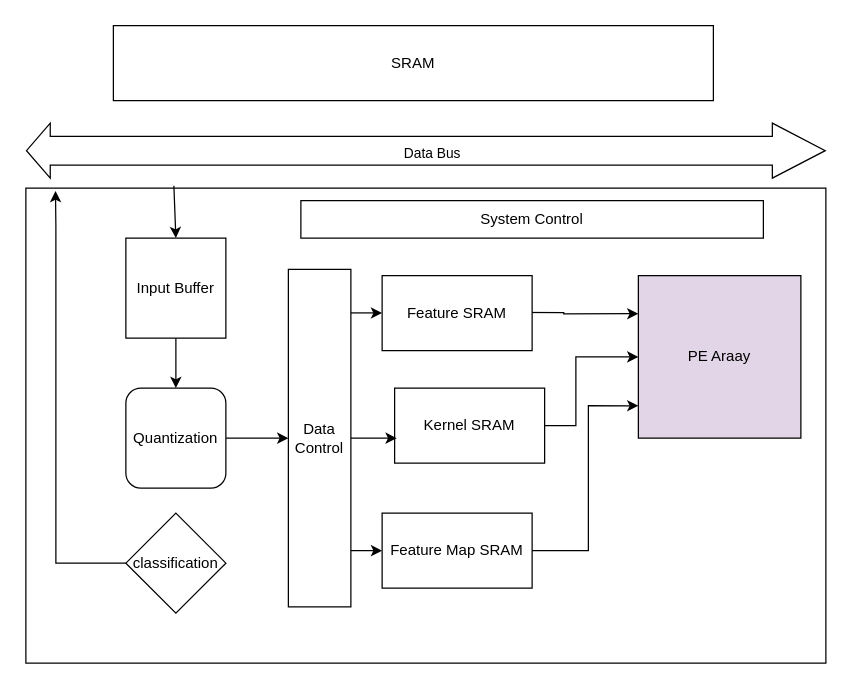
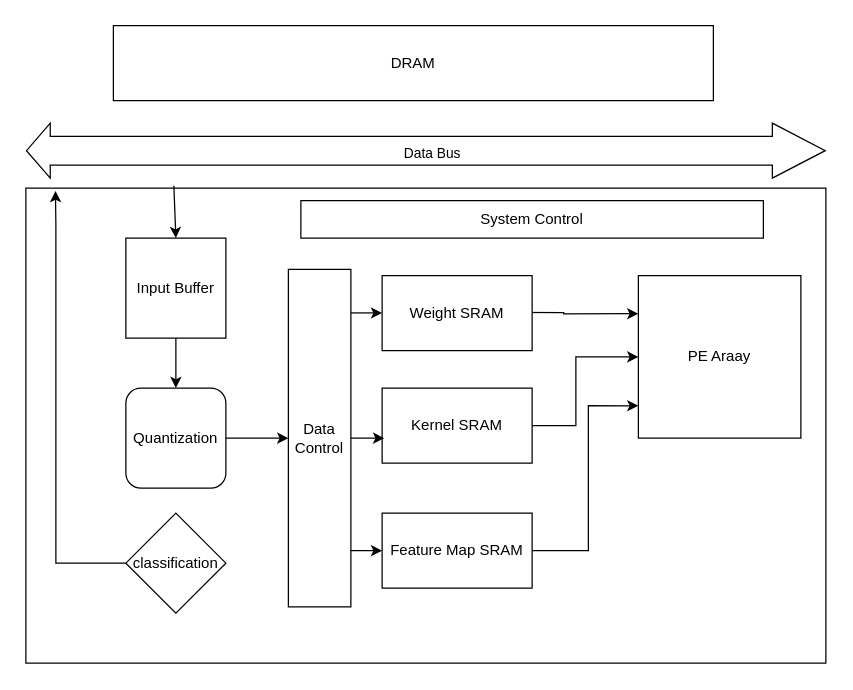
node "SRAM": label "SRAM" -> "DRAM"
node "Feature SRAM": label "Feature SRAM" -> "Weight SRAM"
node "PE Araay": fillcolor #e1d5e7 -> #ffffff
node "Kernel SRAM": moved (469, 426) -> (457, 426)
